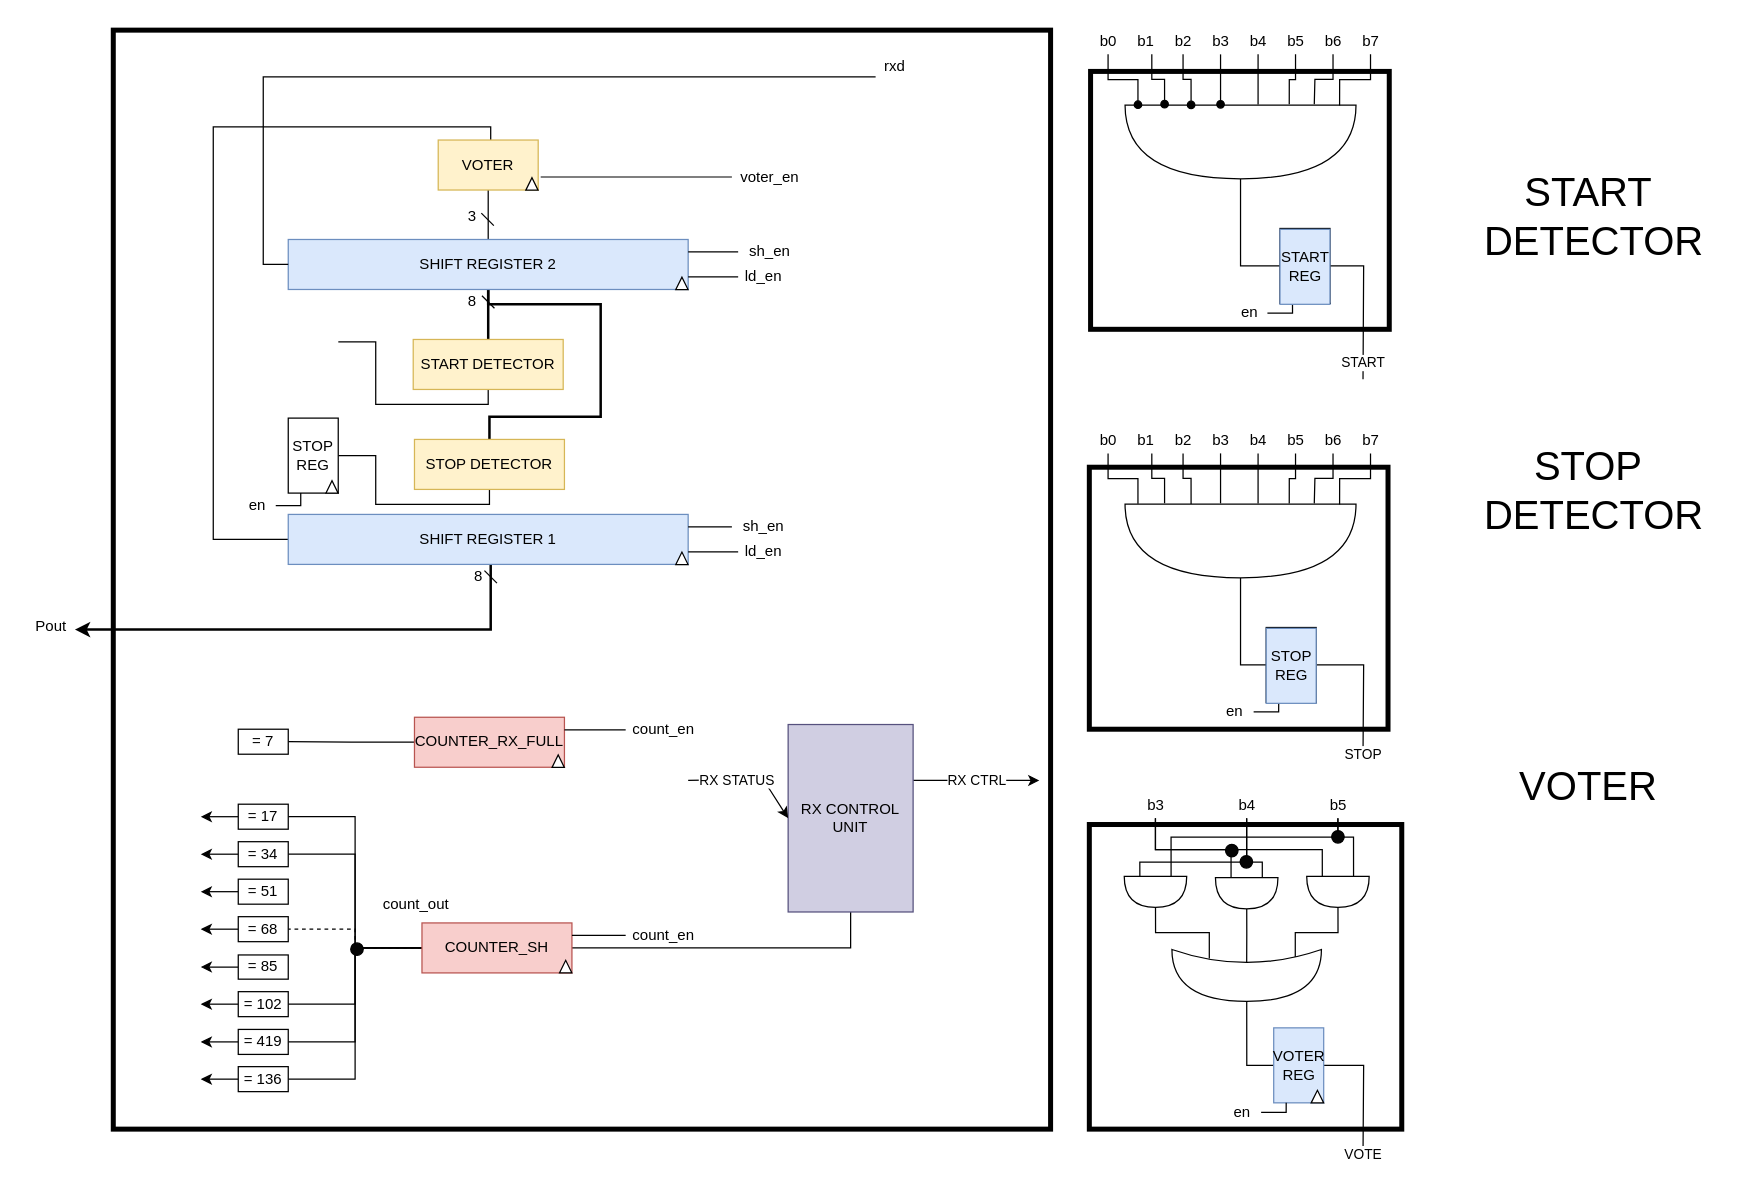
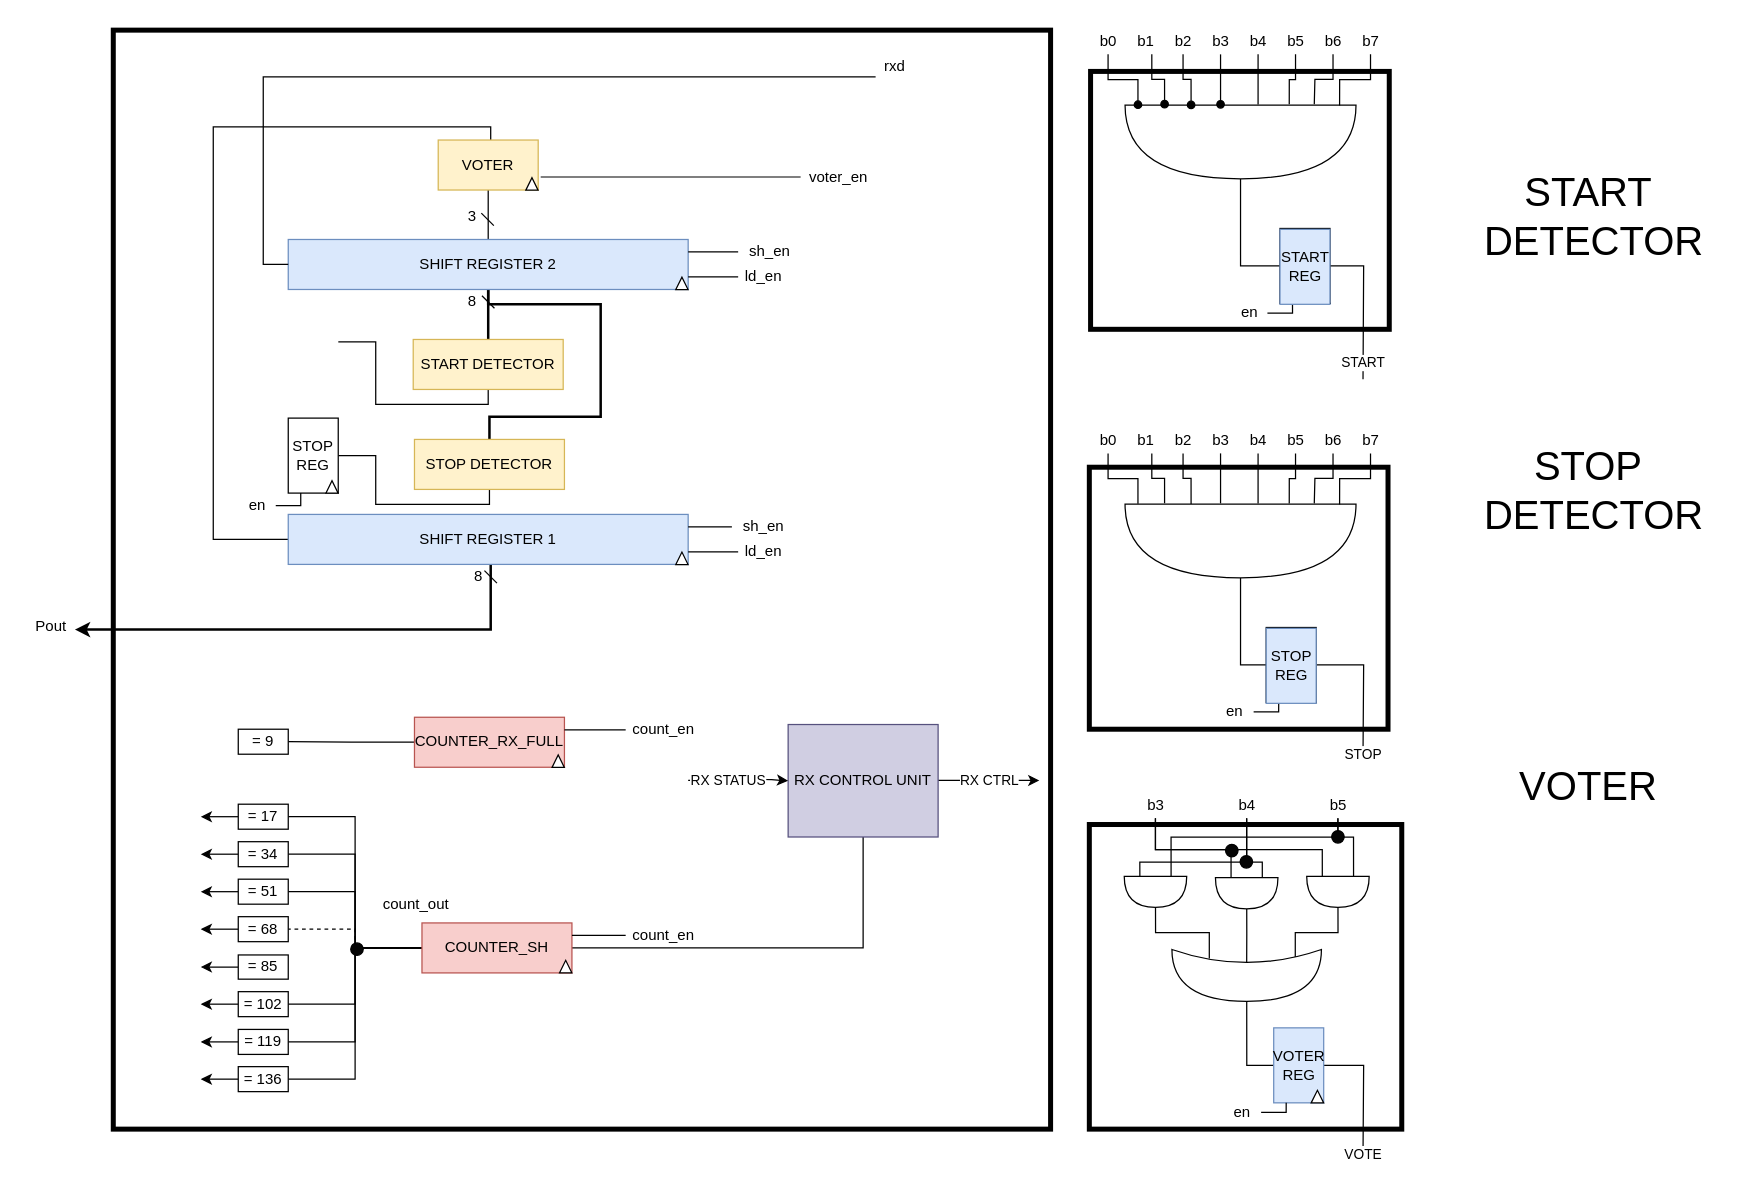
node "voter_en": moved (769, 178) -> (838, 178)
node "= 7": label "= 7" -> "= 9"
node "RX CONTROL UNIT": size 125x188 -> 150x113
edge "= 51" -- "COUNTER_SH": added
node "= 419": label "= 419" -> "= 119"
